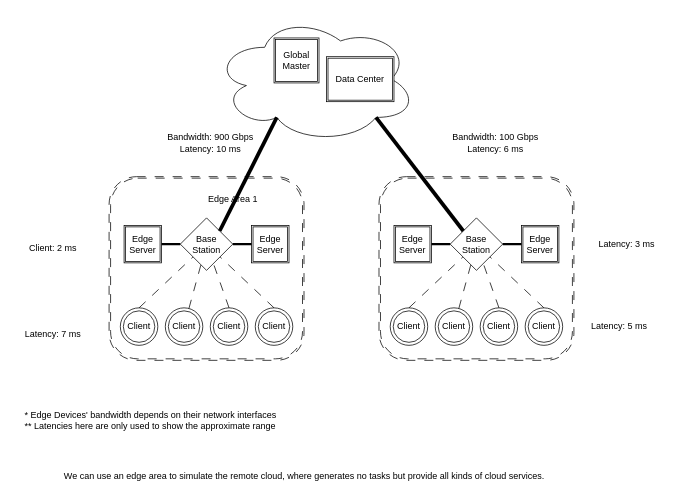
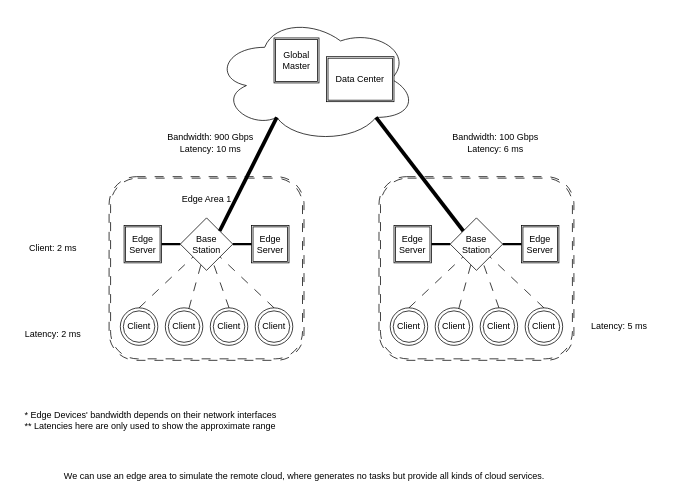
node "Edge Area 1": moved (233, 199) -> (207, 199)
node "Latency: 3 ms": removed
node "Latency: 7 ms": label "Latency: 7 ms" -> "Latency: 2 ms"
